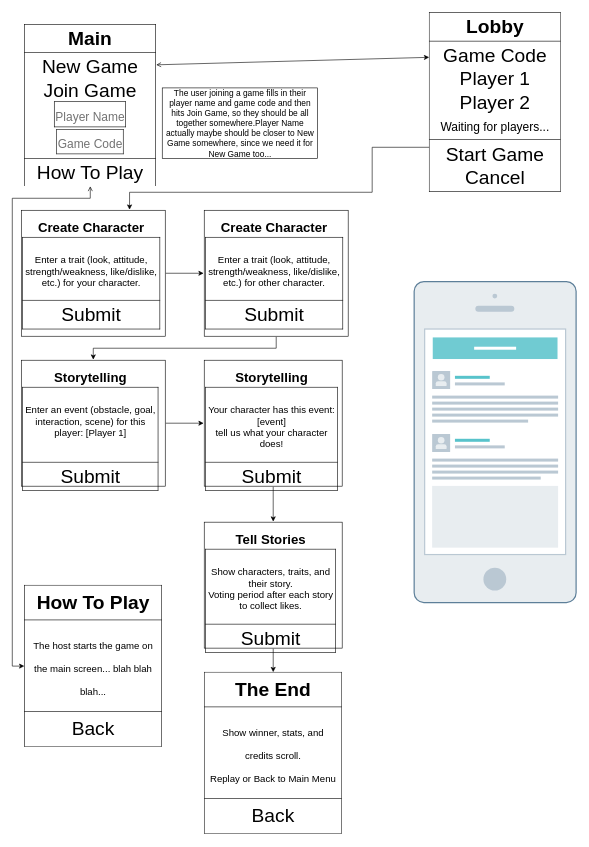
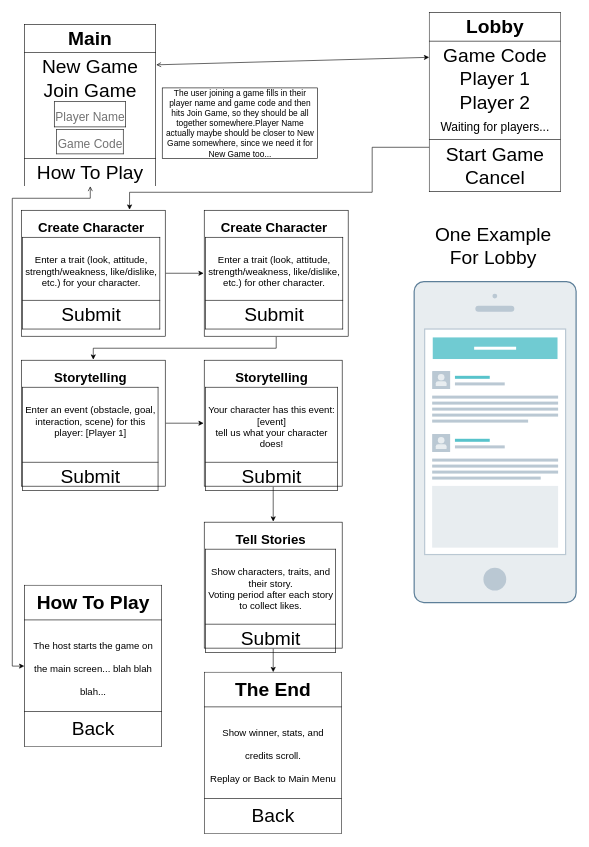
node "One Example For Lobby": added
